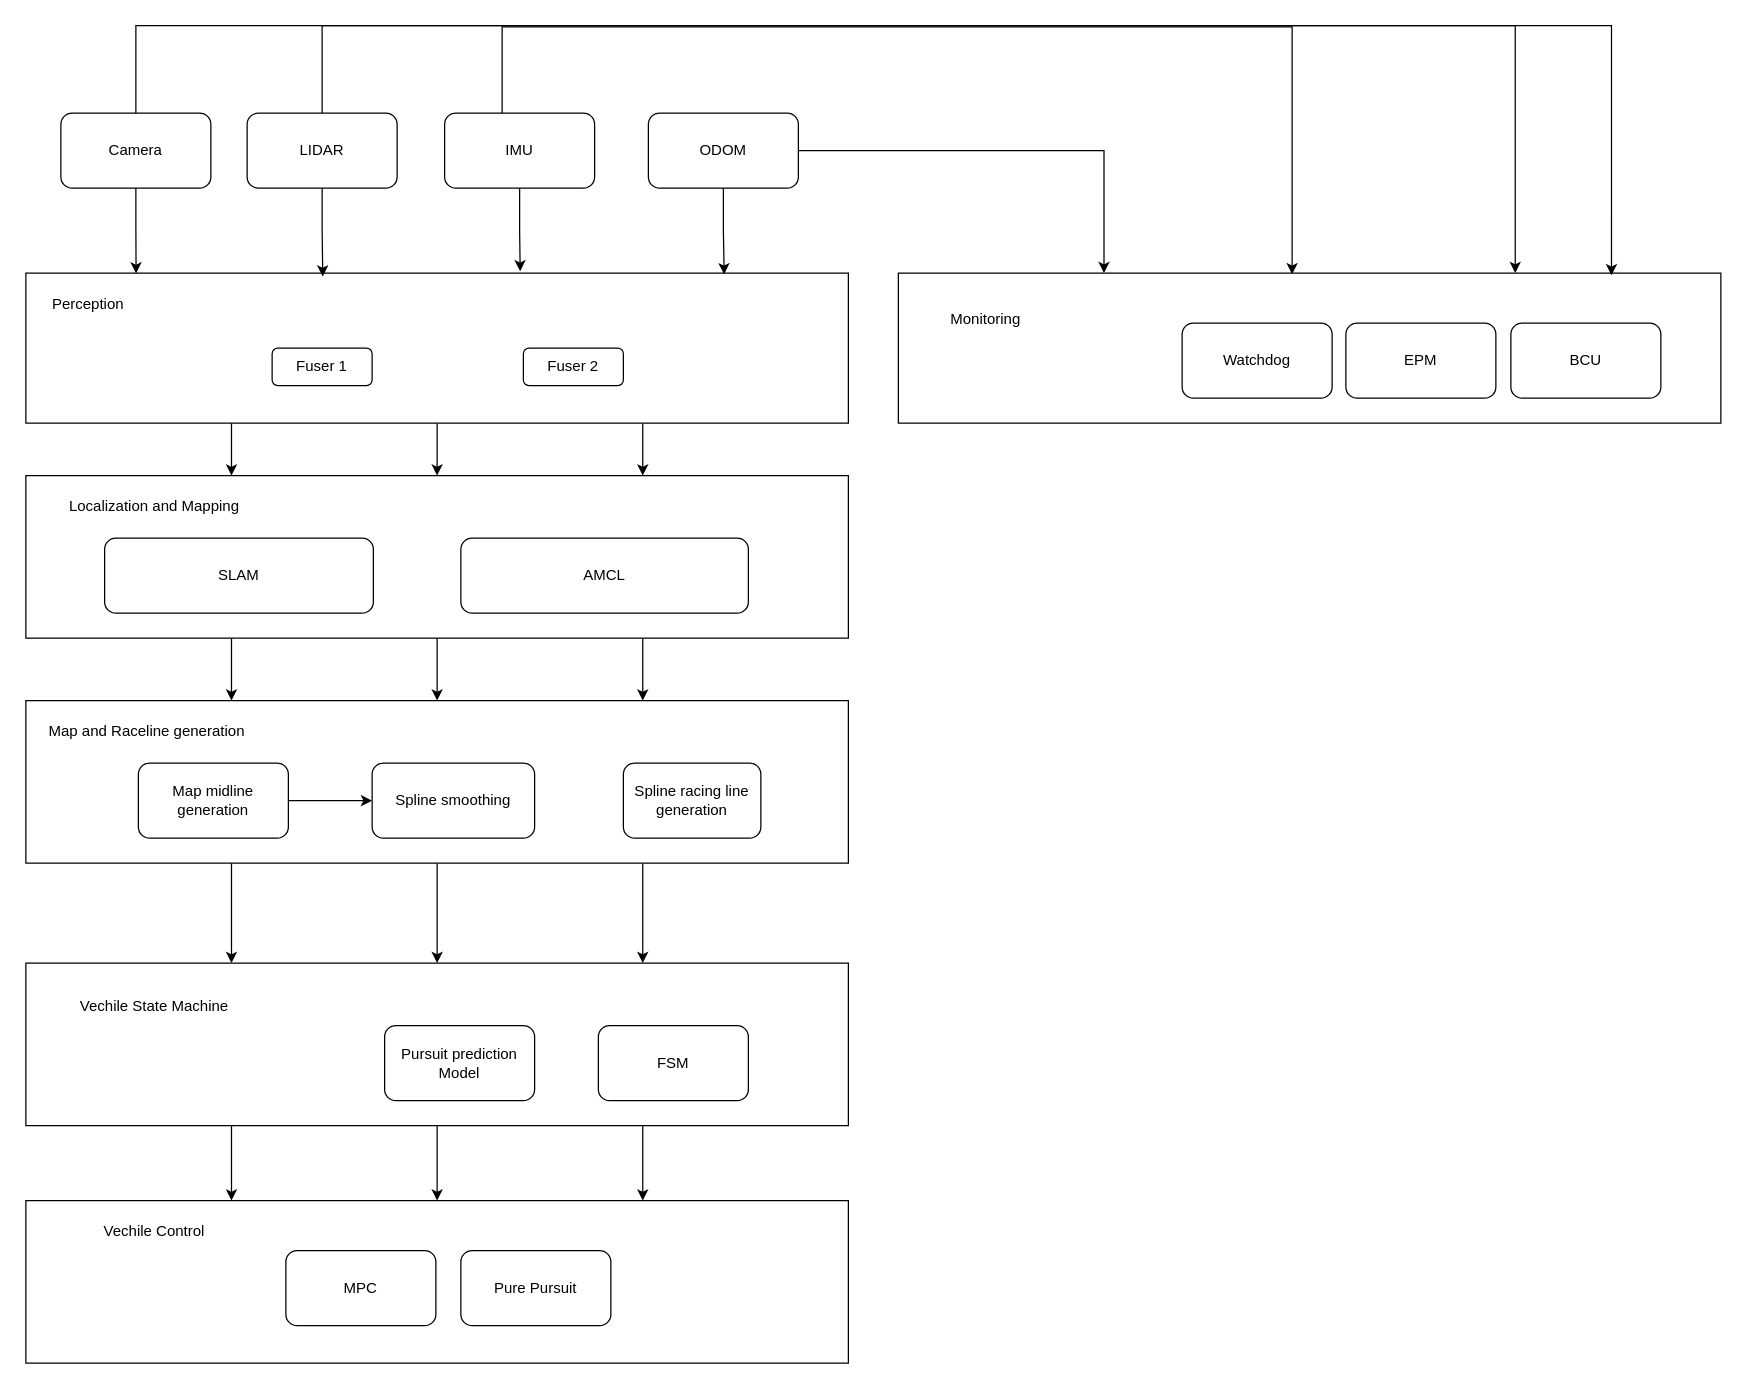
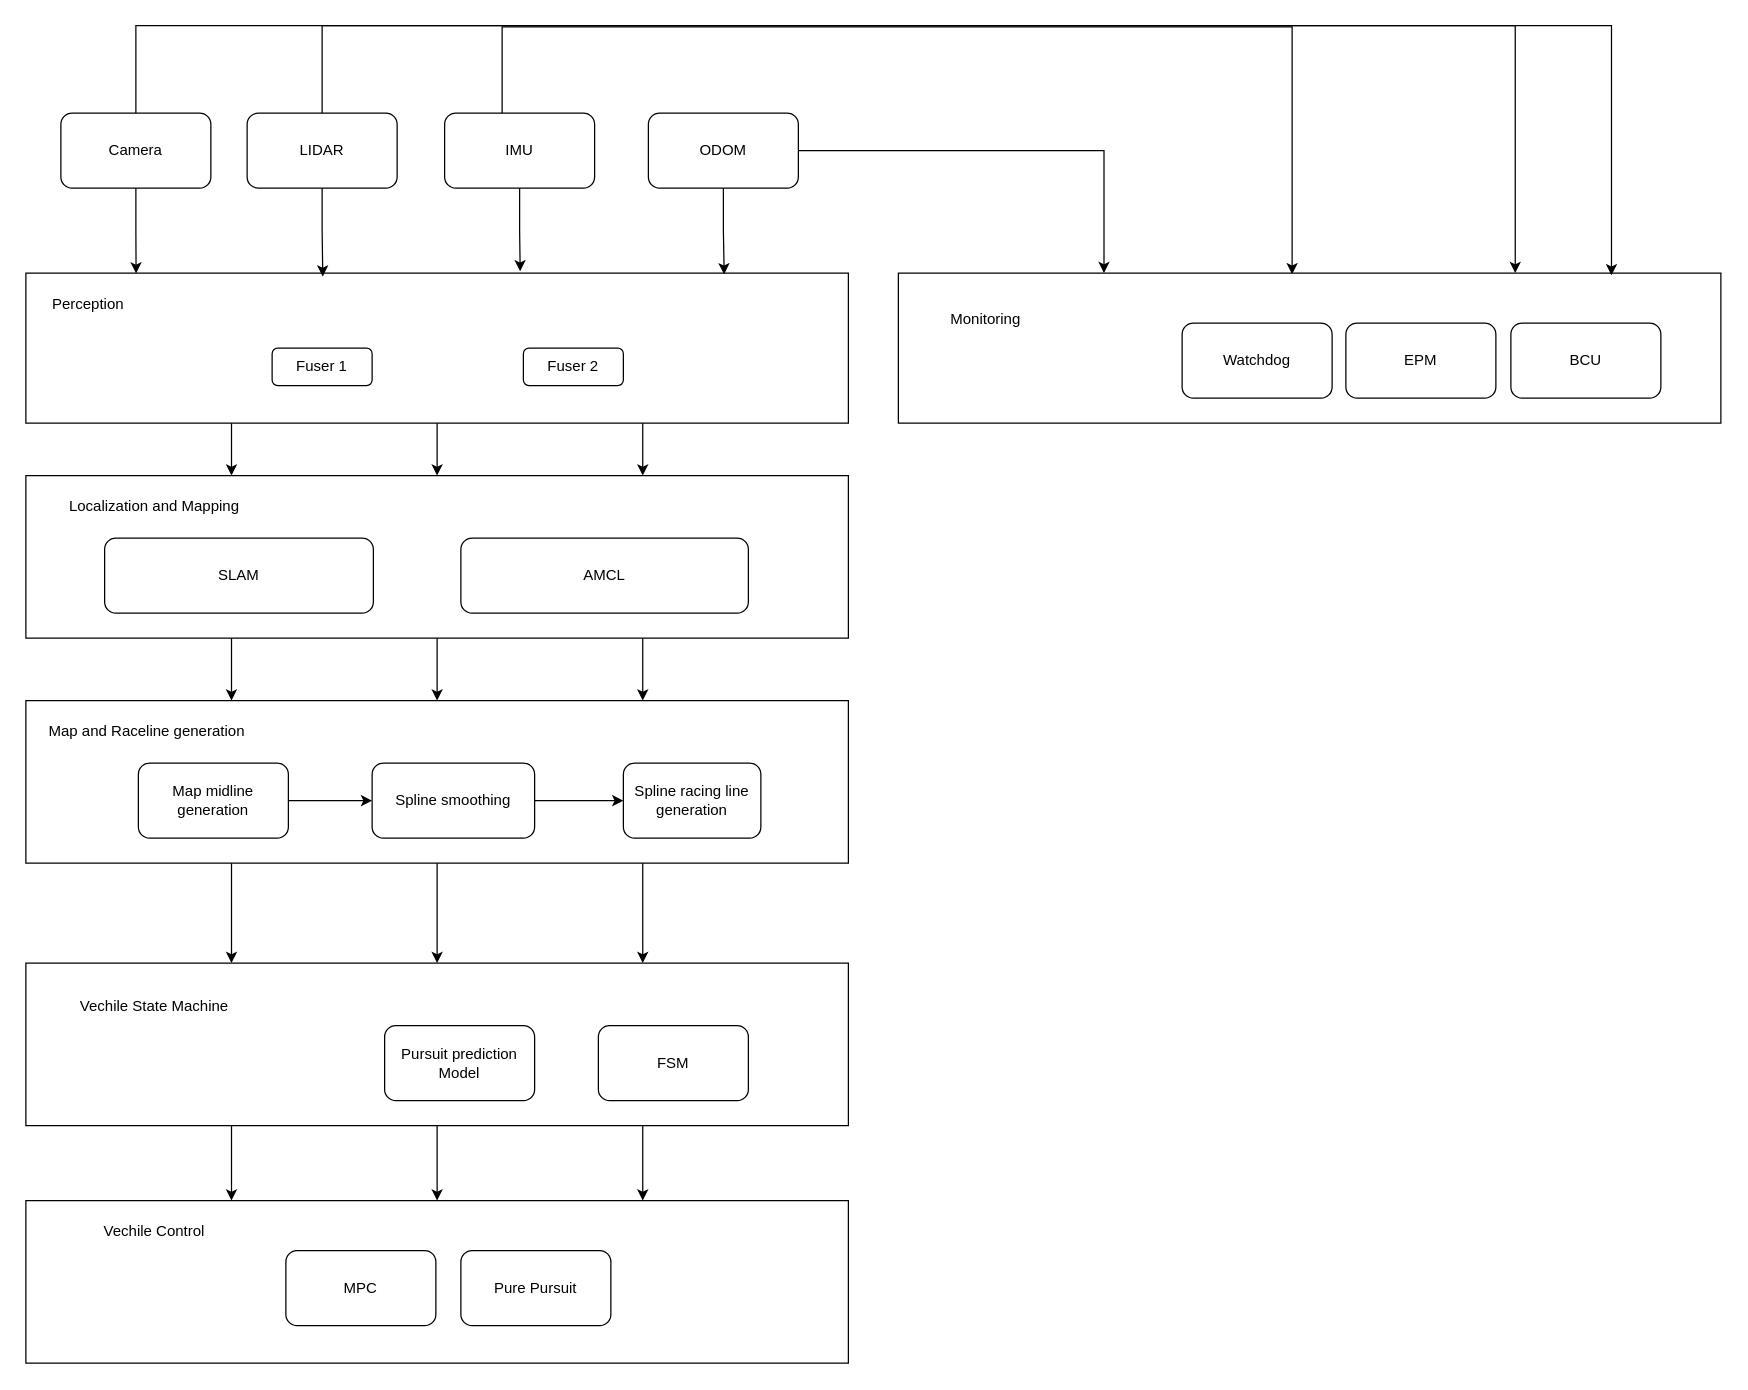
edge "Spline smoothing" -> "Spline racing line generation": added
